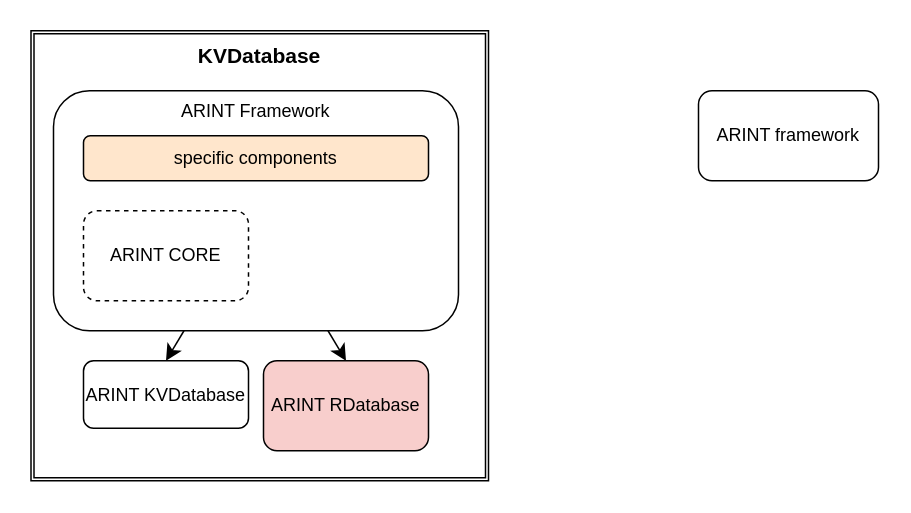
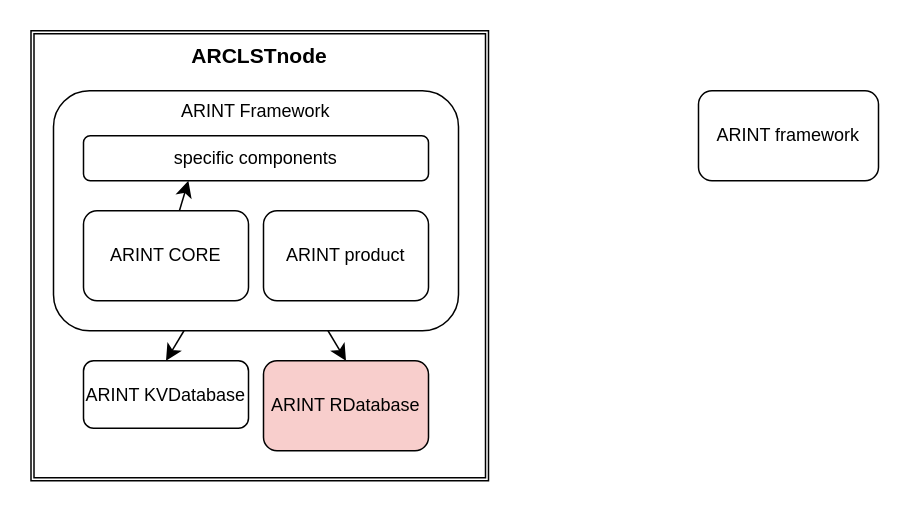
node "KVDatabase": label "KVDatabase" -> "ARCLSTnode"
node "specific components": fillcolor #ffe6cc -> #ffffff
edge "ARINT CORE" -> "specific components": added
node "ARINT CORE": style dashed -> solid
node "ARINT product": added
